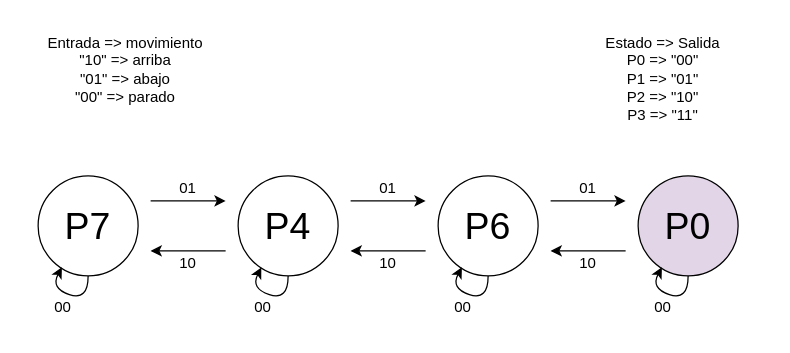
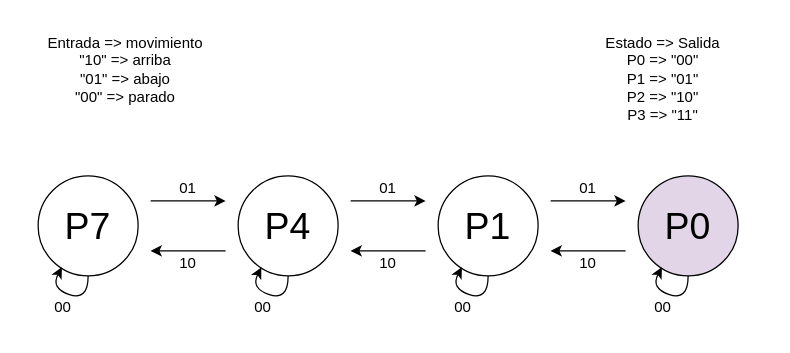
node "P6": label "P6" -> "P1"
